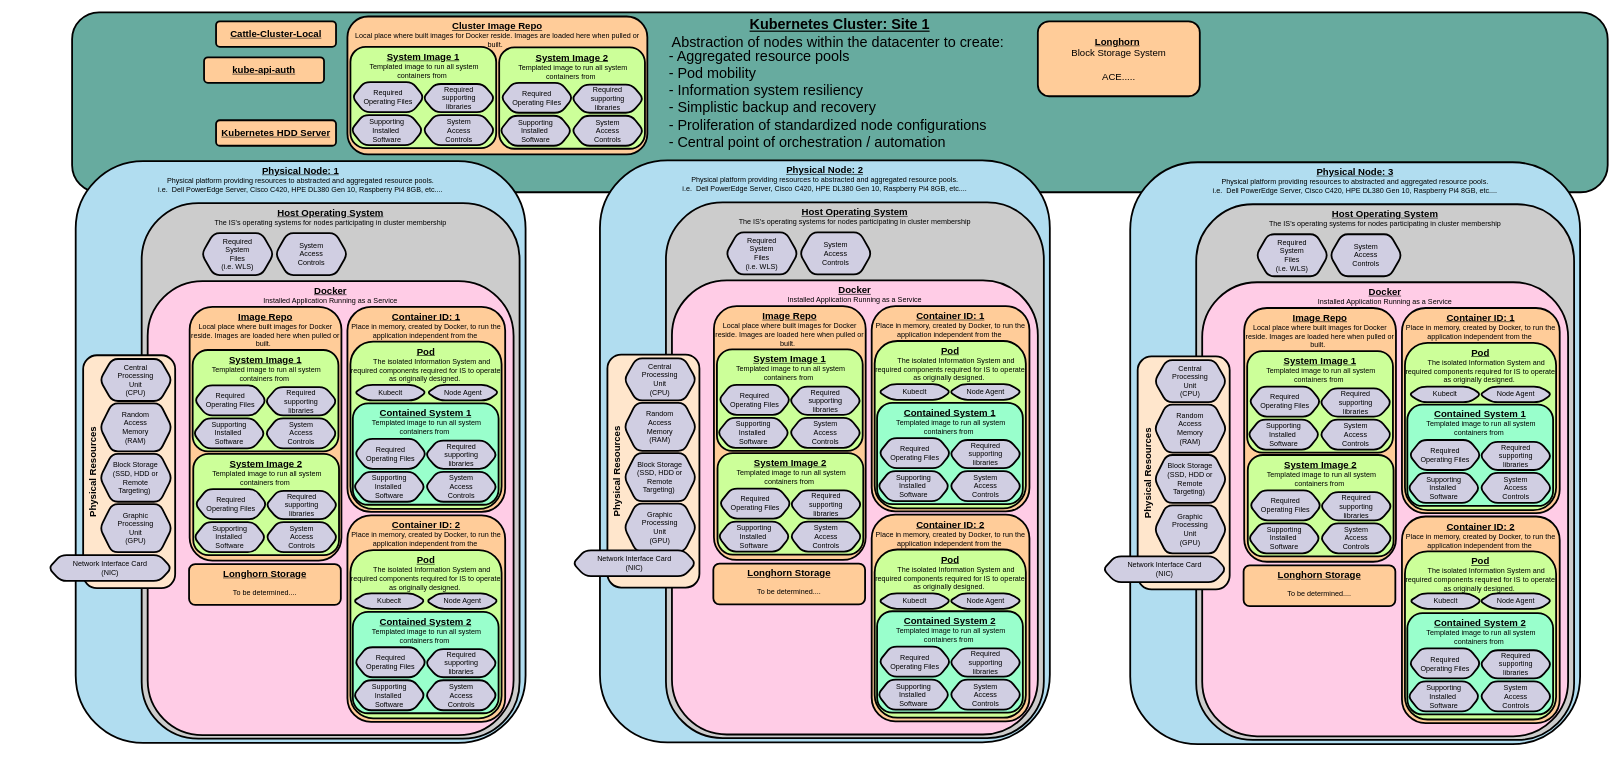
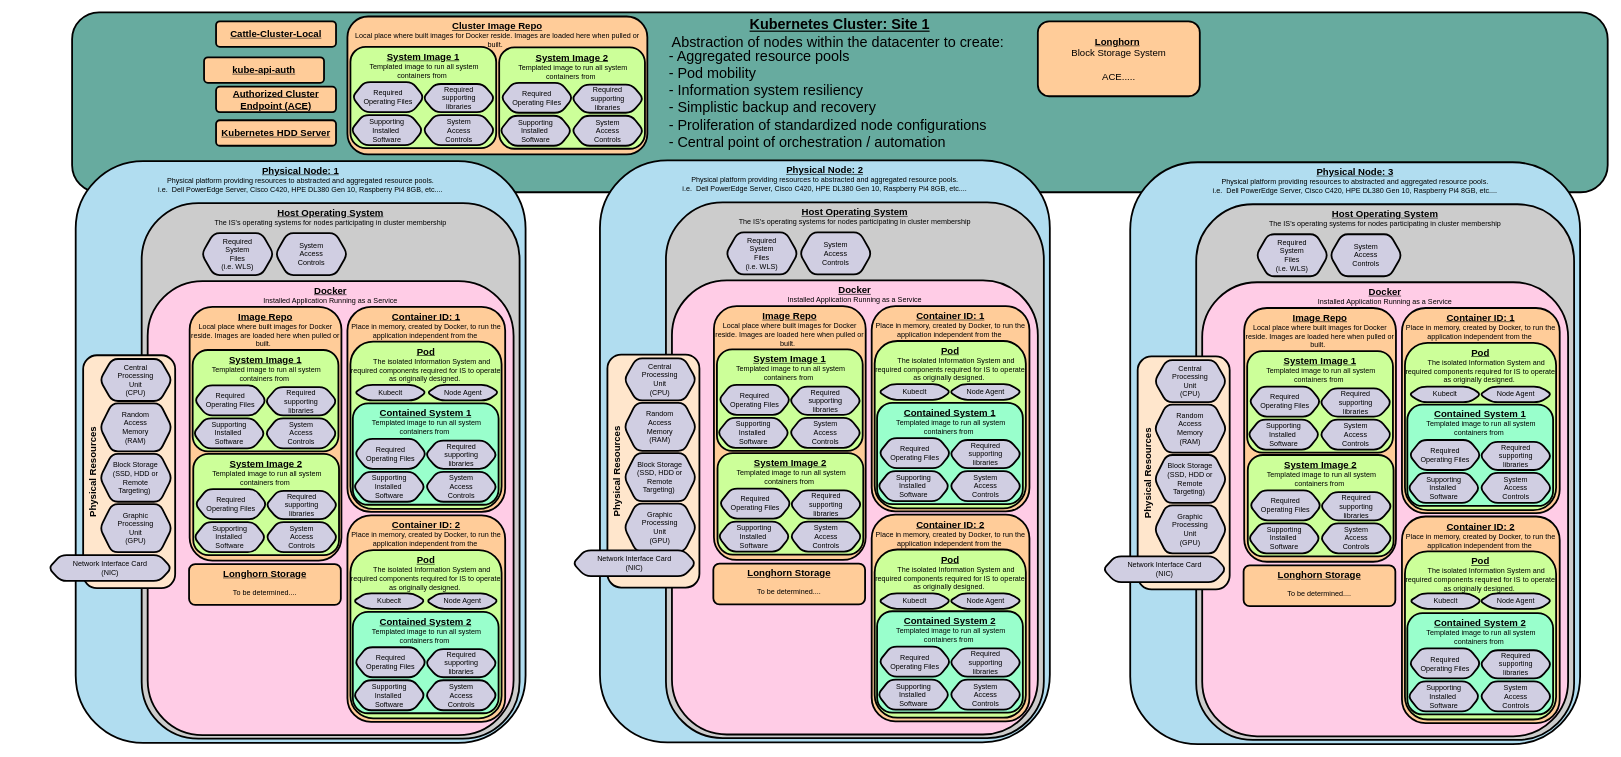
node "Authorized Cluster Endpoint (ACE)": added
